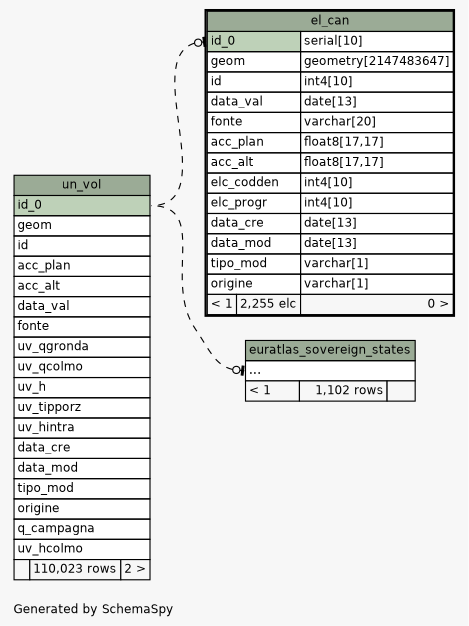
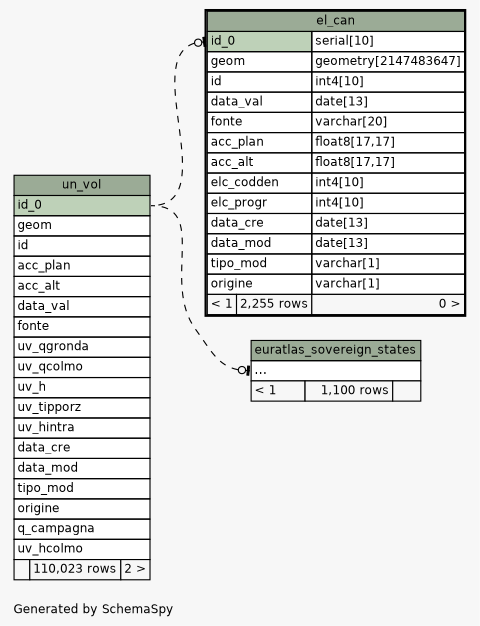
node "el_can": text "2,255 elc" -> "2,255 rows"
node "euratlas_sovereign_states": text "1,102 rows" -> "1,100 rows"
